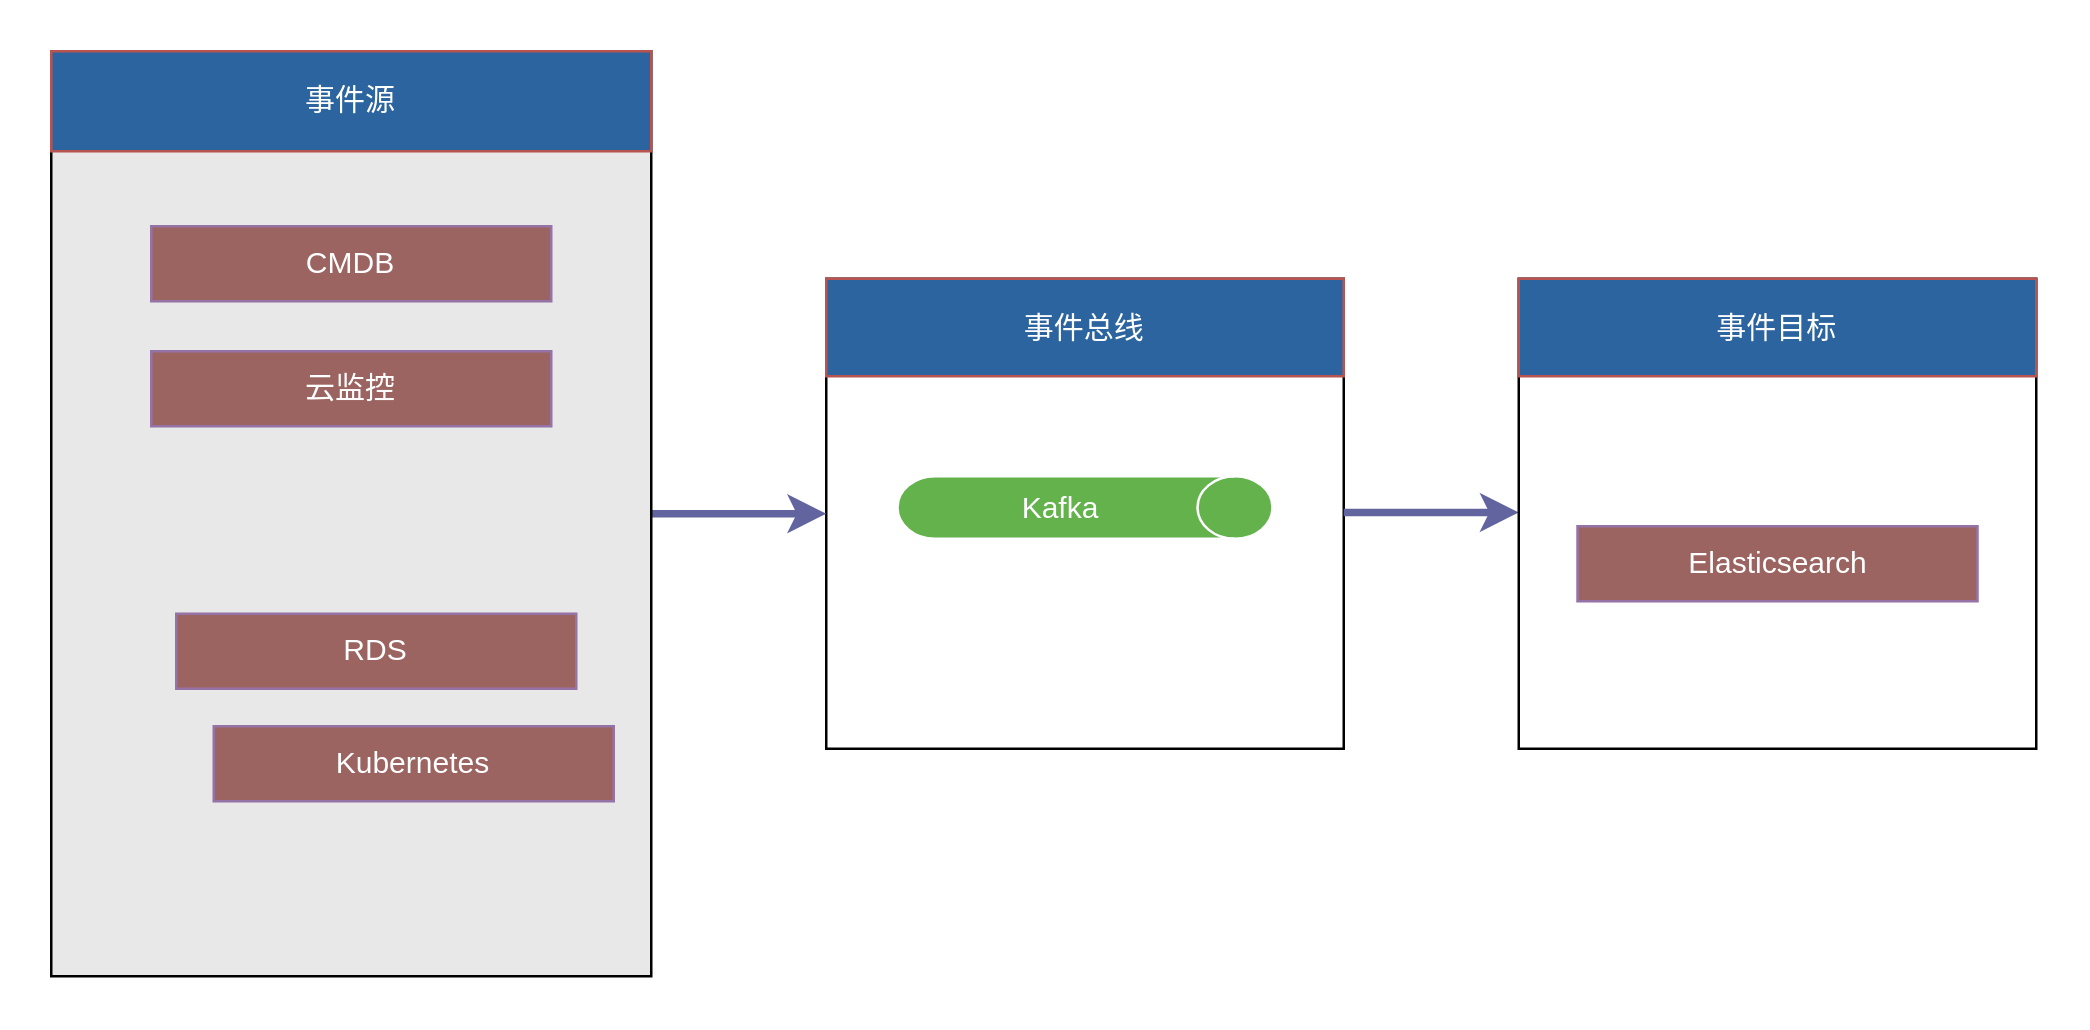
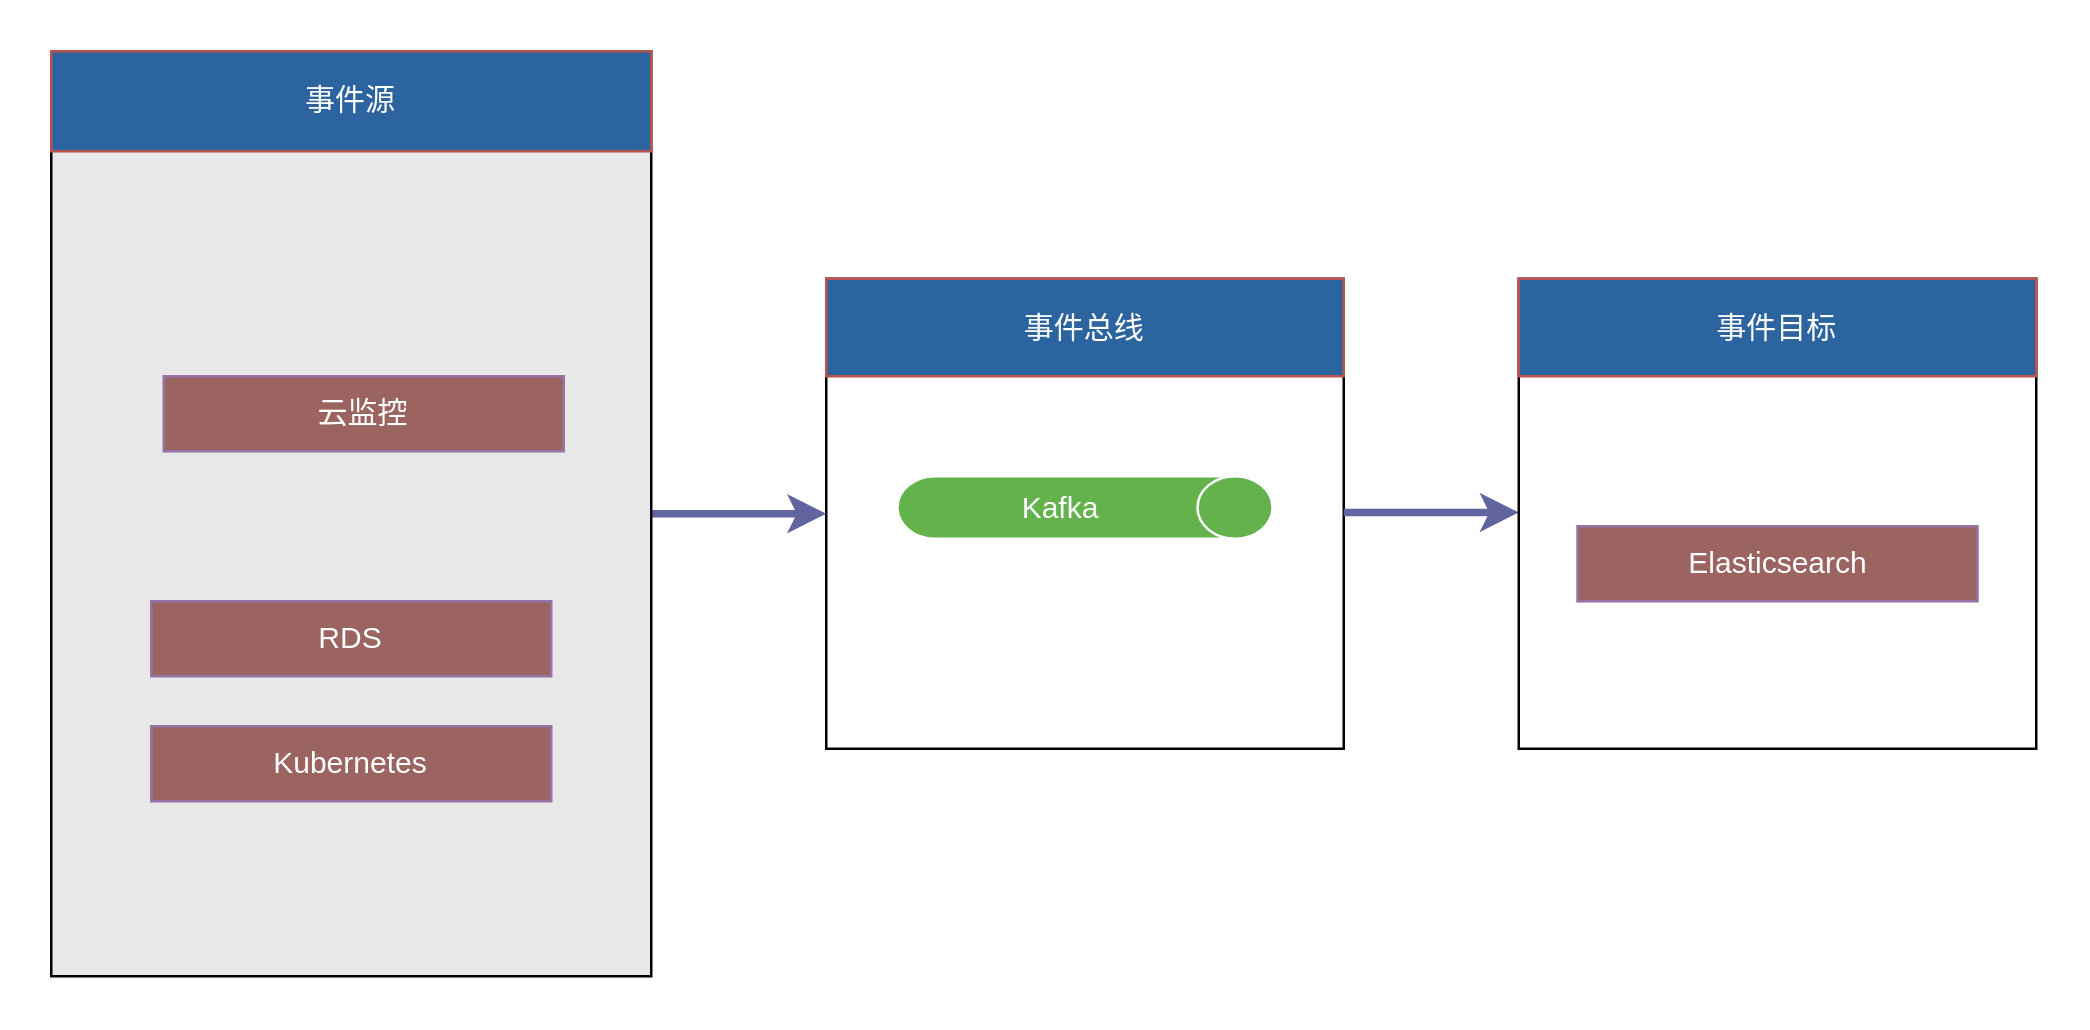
node "CMDB": removed
node "云监控": moved (351, 389) -> (364, 414)
node "RDS": moved (376, 651) -> (351, 639)
node "Kubernetes": moved (414, 764) -> (351, 764)
